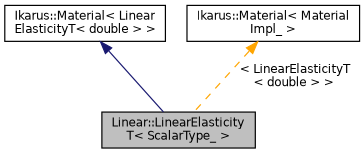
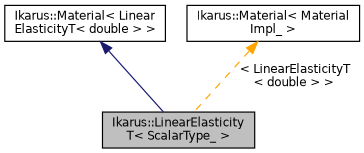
node "Linear::LinearElasticity T< ScalarType_ >": label "Linear::LinearElasticity T< ScalarType_ >" -> "Ikarus::LinearElasticity T< ScalarType_ >"
